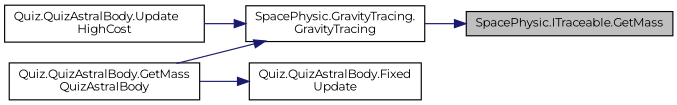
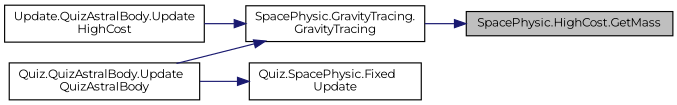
node "Quiz.QuizAstralBody.Update HighCost": label "Quiz.QuizAstralBody.Update HighCost" -> "Update.QuizAstralBody.Update HighCost"
node "SpacePhysic.ITraceable.GetMass": label "SpacePhysic.ITraceable.GetMass" -> "SpacePhysic.HighCost.GetMass"
node "Quiz.QuizAstralBody.GetMass QuizAstralBody": label "Quiz.QuizAstralBody.GetMass QuizAstralBody" -> "Quiz.QuizAstralBody.Update QuizAstralBody"
node "Quiz.QuizAstralBody.Fixed Update": label "Quiz.QuizAstralBody.Fixed Update" -> "Quiz.SpacePhysic.Fixed Update"
